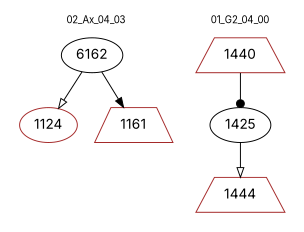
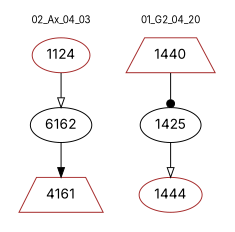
cluster "01_G2_04_00": label "01_G2_04_00" -> "01_G2_04_20"
edge "6162" -> "1124": reversed
node "1161": label "1161" -> "4161"
node "1444": shape trapezium -> ellipse
